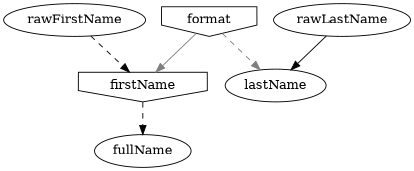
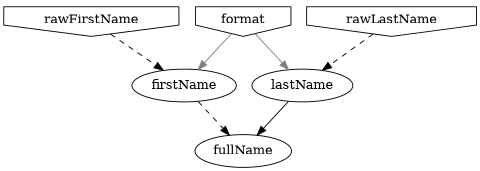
node "rawFirstName": shape ellipse -> invhouse
node "rawLastName": shape ellipse -> invhouse
edge "format" -> "lastName": style dashed -> solid
edge "rawLastName" -> "lastName": style solid -> dashed
node "firstName": shape invhouse -> ellipse
edge "lastName" -> "fullName": added
